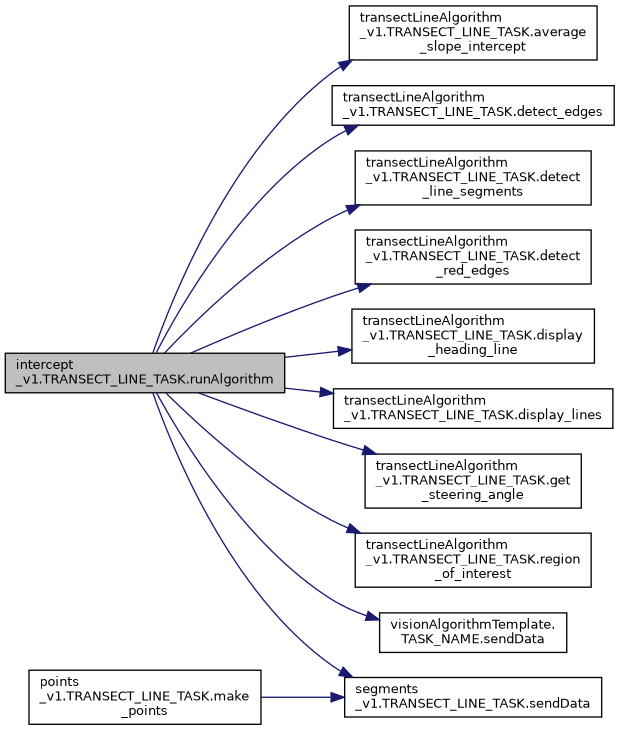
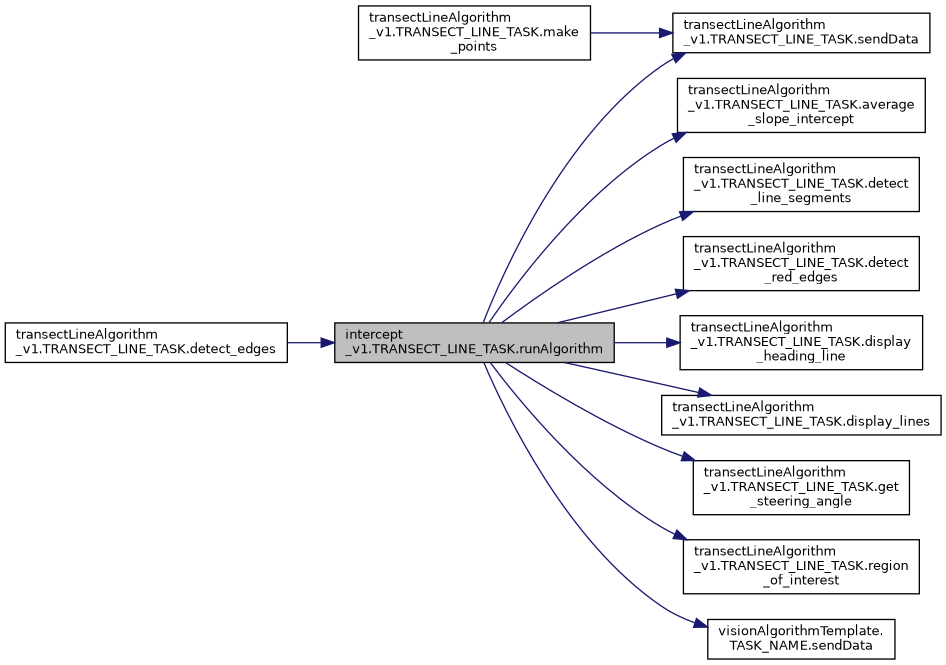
edge "intercept _v1.TRANSECT_LINE_TASK.runAlgorithm" -> "transectLineAlgorithm _v1.TRANSECT_LINE_TASK.detect_edges": reversed
node "points _v1.TRANSECT_LINE_TASK.make _points": label "points _v1.TRANSECT_LINE_TASK.make _points" -> "transectLineAlgorithm _v1.TRANSECT_LINE_TASK.make _points"
node "segments _v1.TRANSECT_LINE_TASK.sendData": label "segments _v1.TRANSECT_LINE_TASK.sendData" -> "transectLineAlgorithm _v1.TRANSECT_LINE_TASK.sendData"
